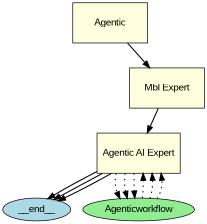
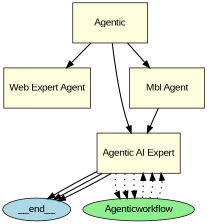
edge "Agentic" -> "Agentic AI Expert": added
node "Web Expert Agent": added
node "Mbl Expert": label "Mbl Expert" -> "Mbl Agent"
